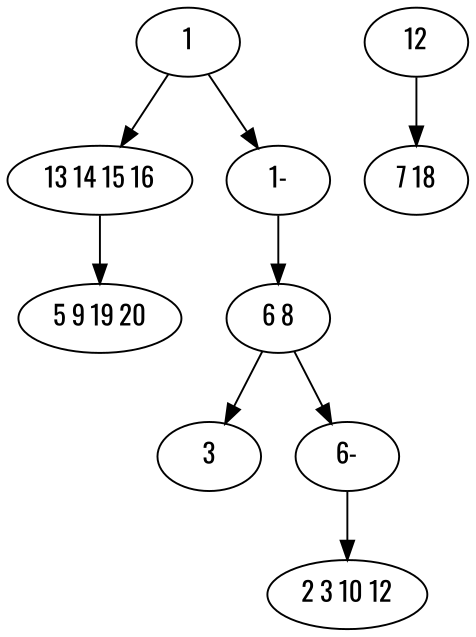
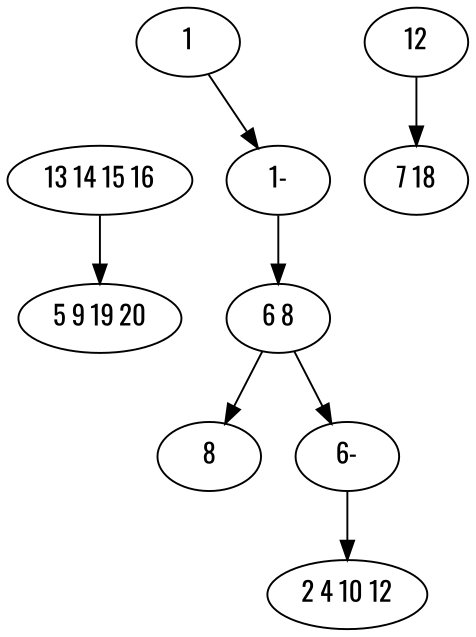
edge "1" -> "13 14 15 16": removed
node "3": label "3" -> "8"
node "2 3 10 12": label "2 3 10 12" -> "2 4 10 12"
